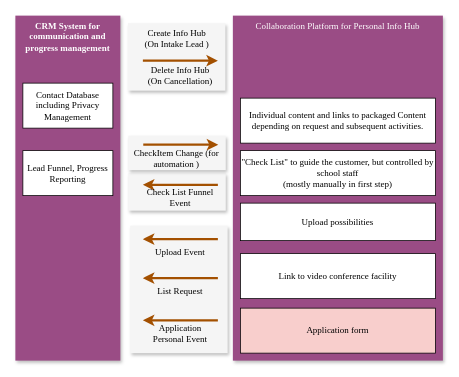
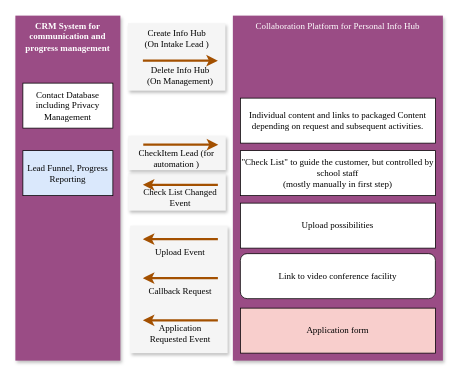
node "Delete Info Hub (On Cancellation)": label "Delete Info Hub (On Cancellation)" -> "Delete Info Hub (On Management)"
node "CheckItem Change (for automation )": label "CheckItem Change (for automation )" -> "CheckItem Lead (for automation )"
node "Lead Funnel, Progress Reporting": fillcolor #ffffff -> #dae8fc
node "Check List Funnel Event": label "Check List Funnel Event" -> "Check List Changed Event"
node "Upload possibilities": size 195x38 -> 195x45
node "Link to video conference facility": shape rectangle -> rounded rectangle
node "List Request": label "List Request" -> "Callback Request"
node "Application Personal Event": label "Application Personal Event" -> "Application Requested Event"
